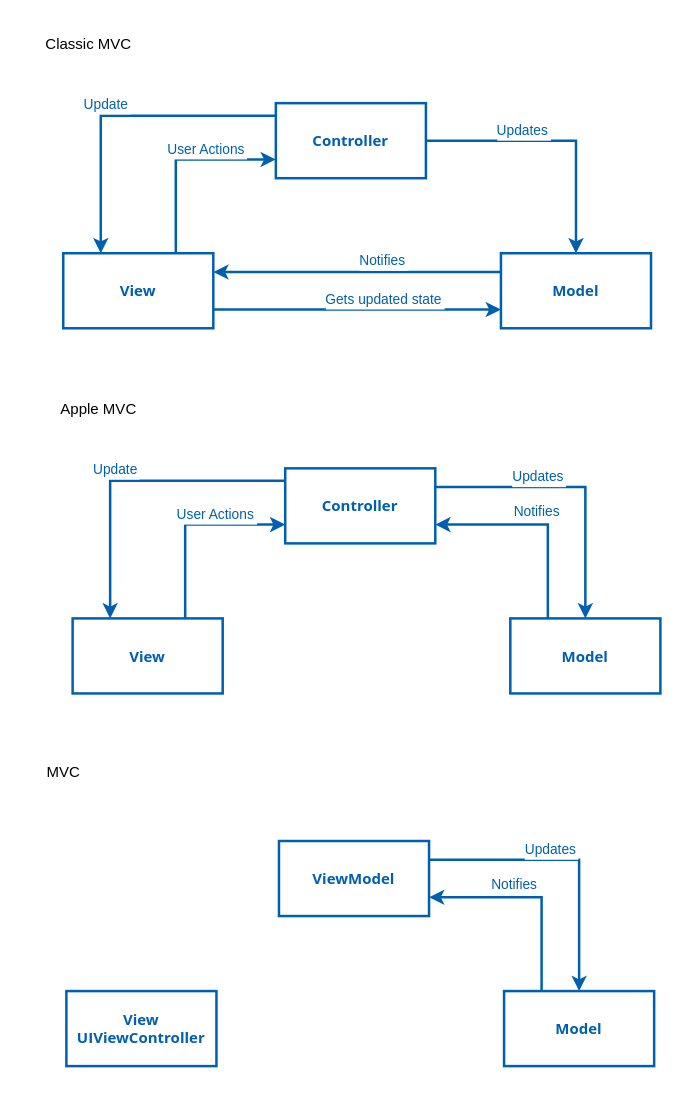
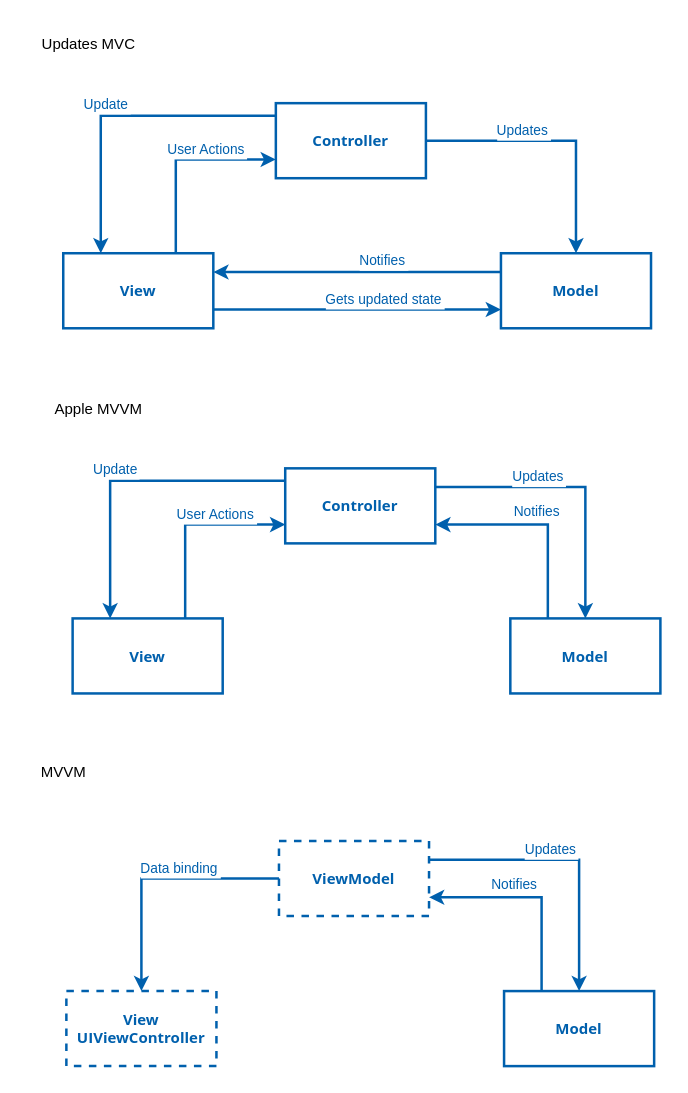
node "Classic MVC": label "Classic MVC" -> "Updates MVC"
node "Apple MVC": label "Apple MVC" -> "Apple MVVM"
node "MVC": label "MVC" -> "MVVM"
edge "ViewModel" -> "View UIViewController": added, label "Data binding"
node "ViewModel": style solid -> dashed
node "View UIViewController": style solid -> dashed
